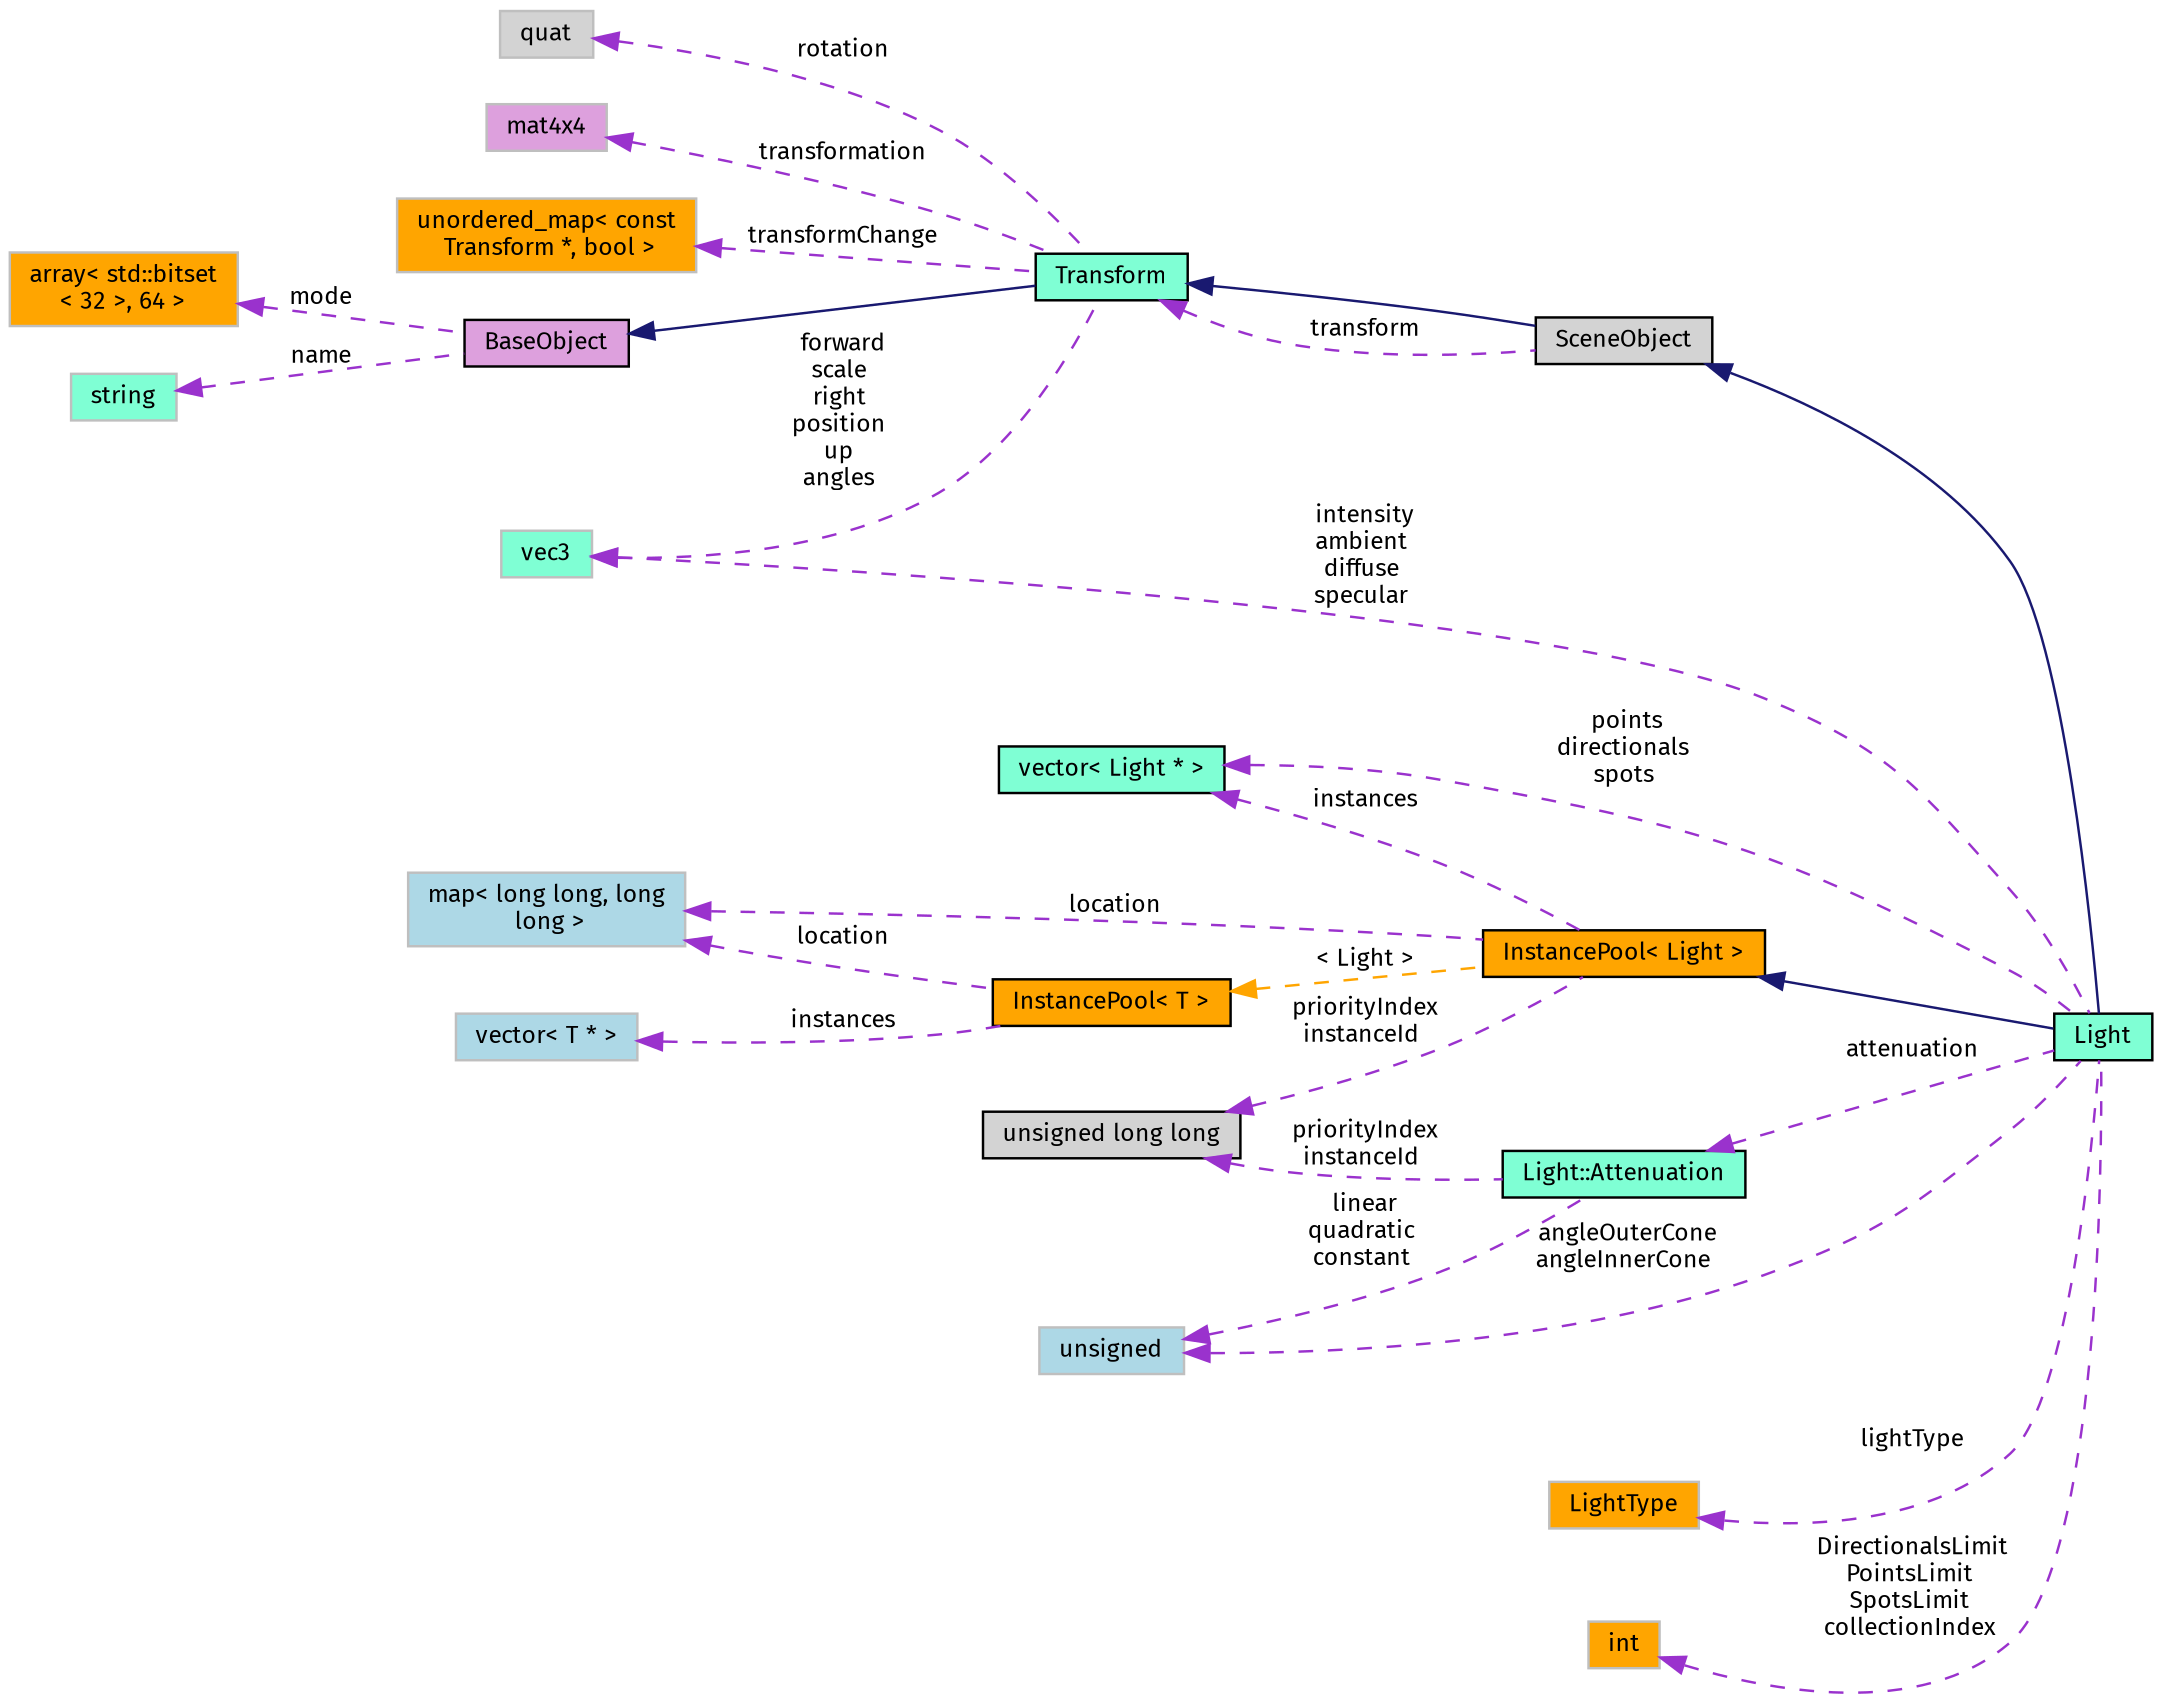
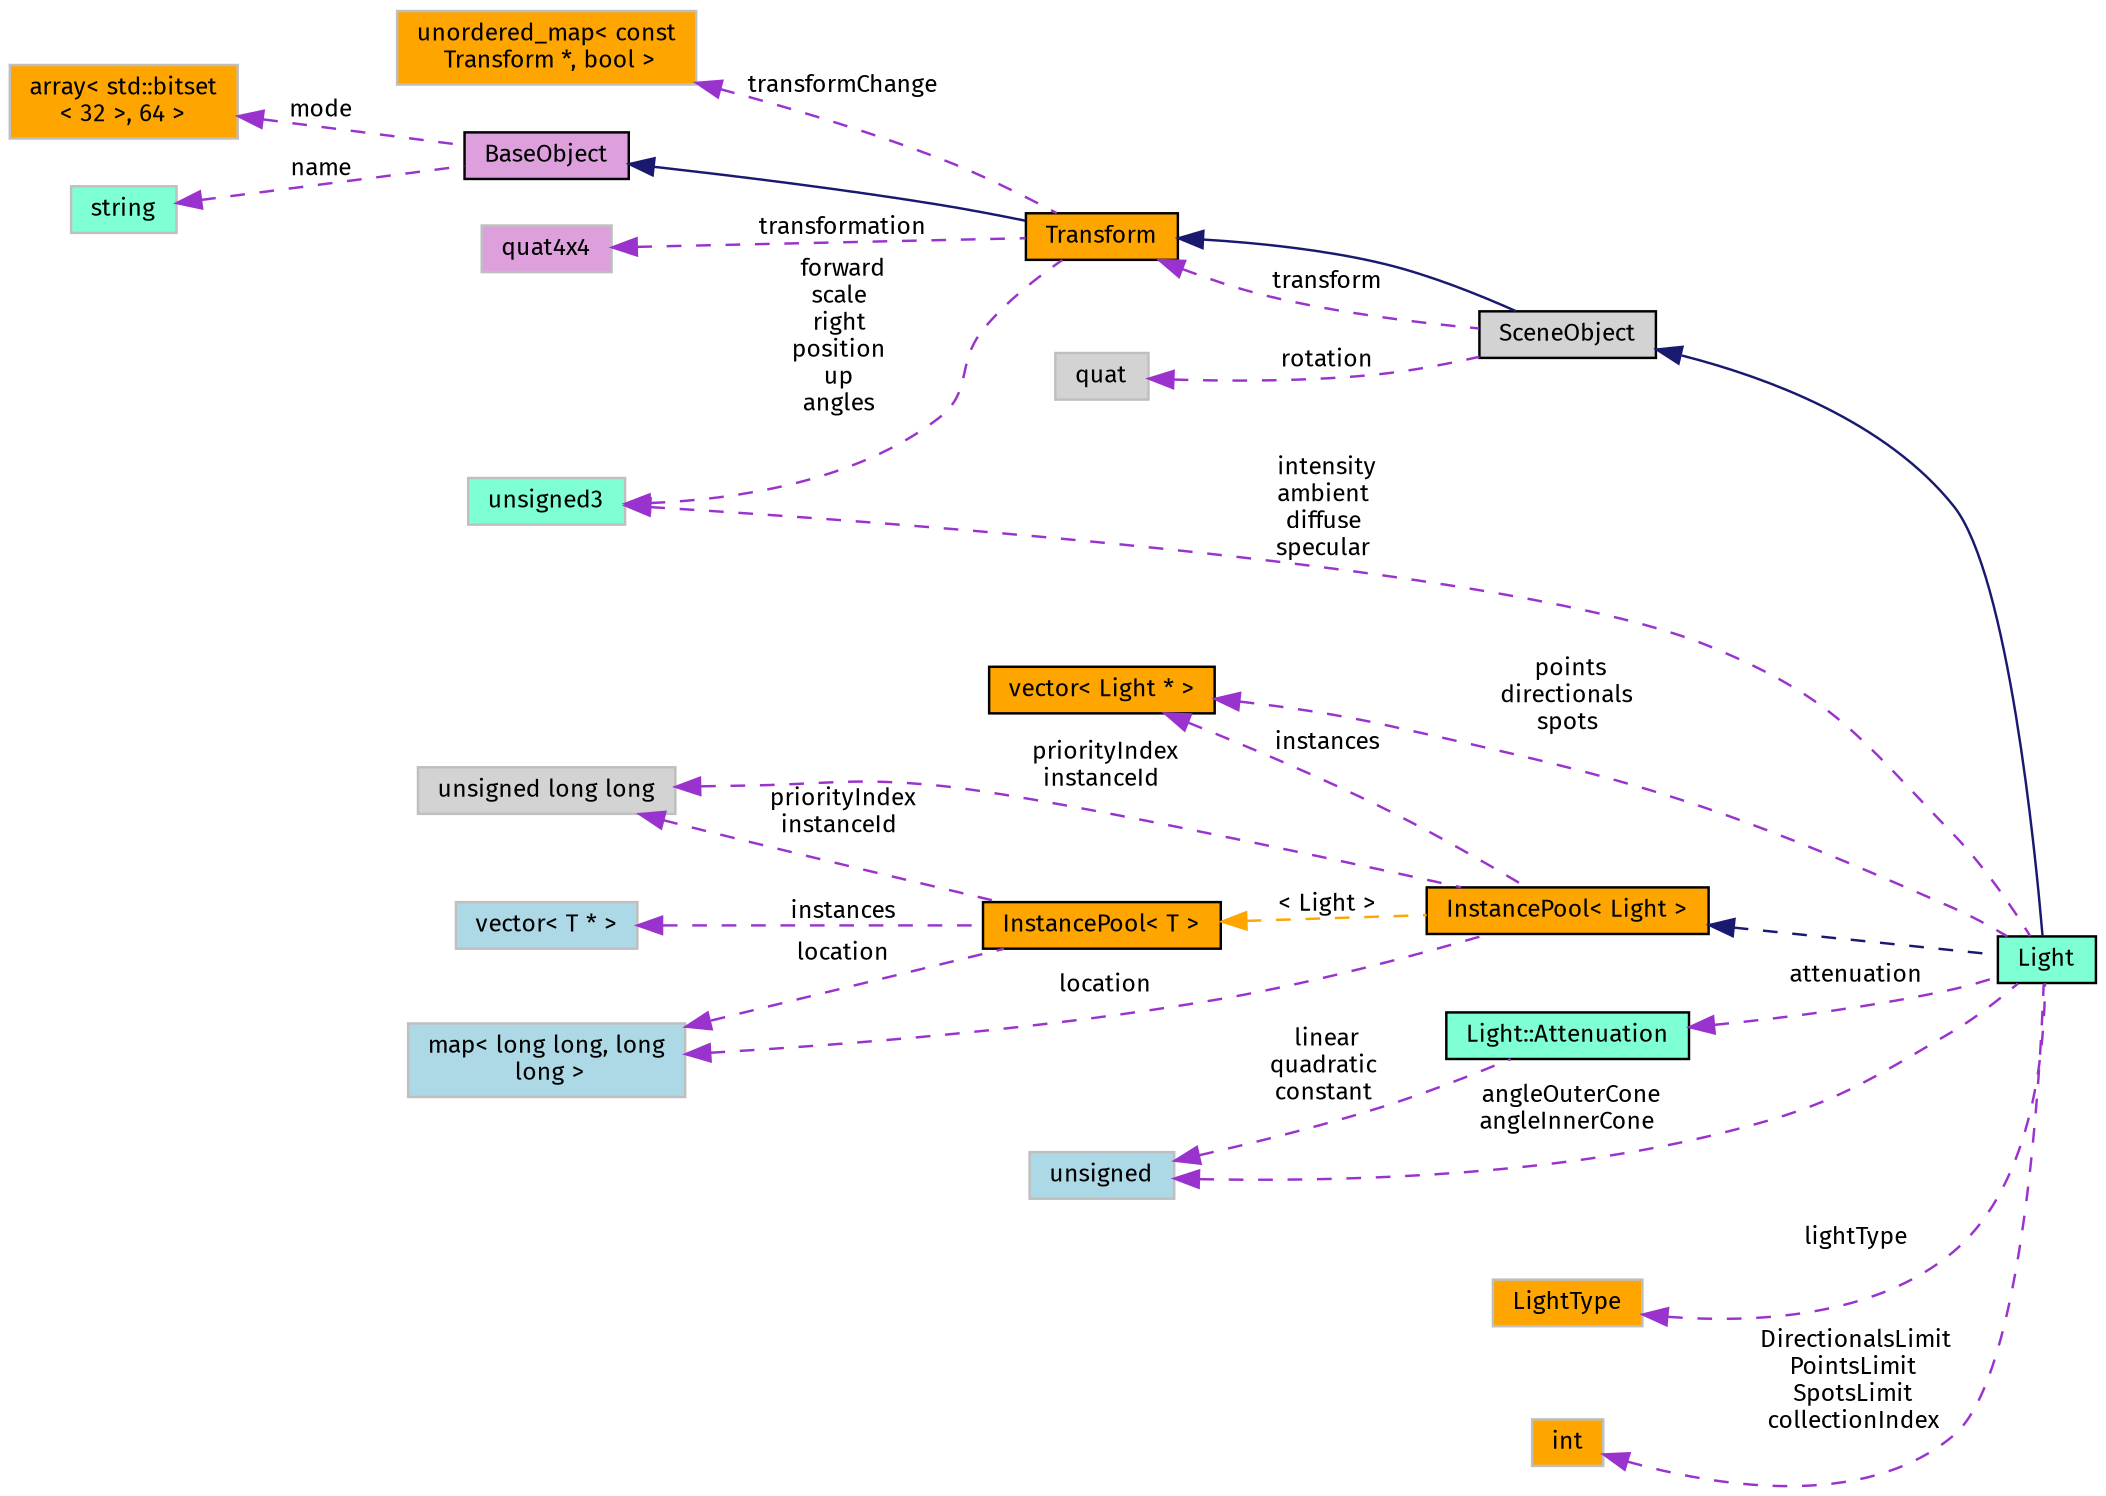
edge "Transform" -> "quat": now "SceneObject" -> "quat"
node "mat4x4": label "mat4x4" -> "quat4x4"
node "Transform": fillcolor aquamarine -> orange
node "vec3": label "vec3" -> "unsigned3"
node "vector< Light * >": fillcolor aquamarine -> orange
edge "Light" -> "InstancePool< Light >": style solid -> dashed
node "unsigned long long": color black -> grey75
edge "Light::Attenuation" -> "unsigned long long": now "InstancePool< T >" -> "unsigned long long"
